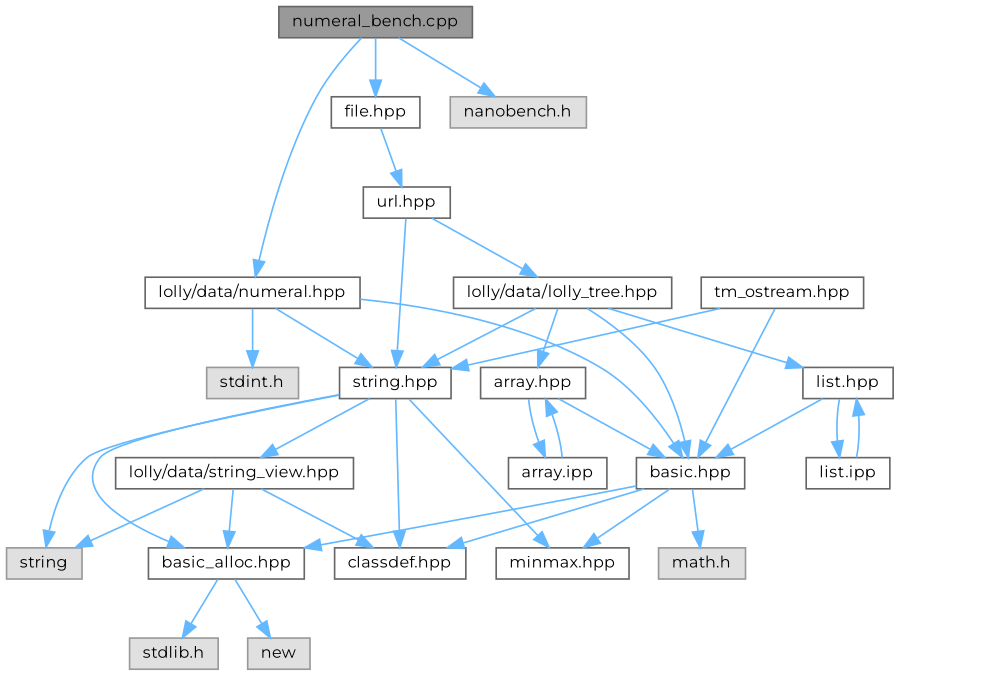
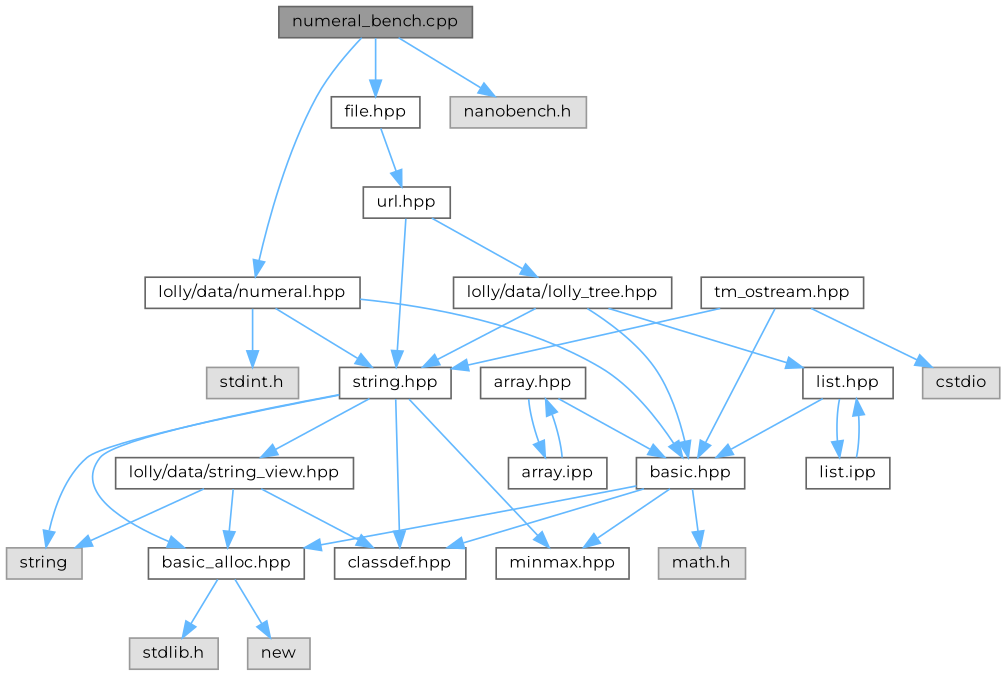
edge "lolly/data/lolly_tree.hpp" -> "array.hpp": removed
node "cstdio": added
